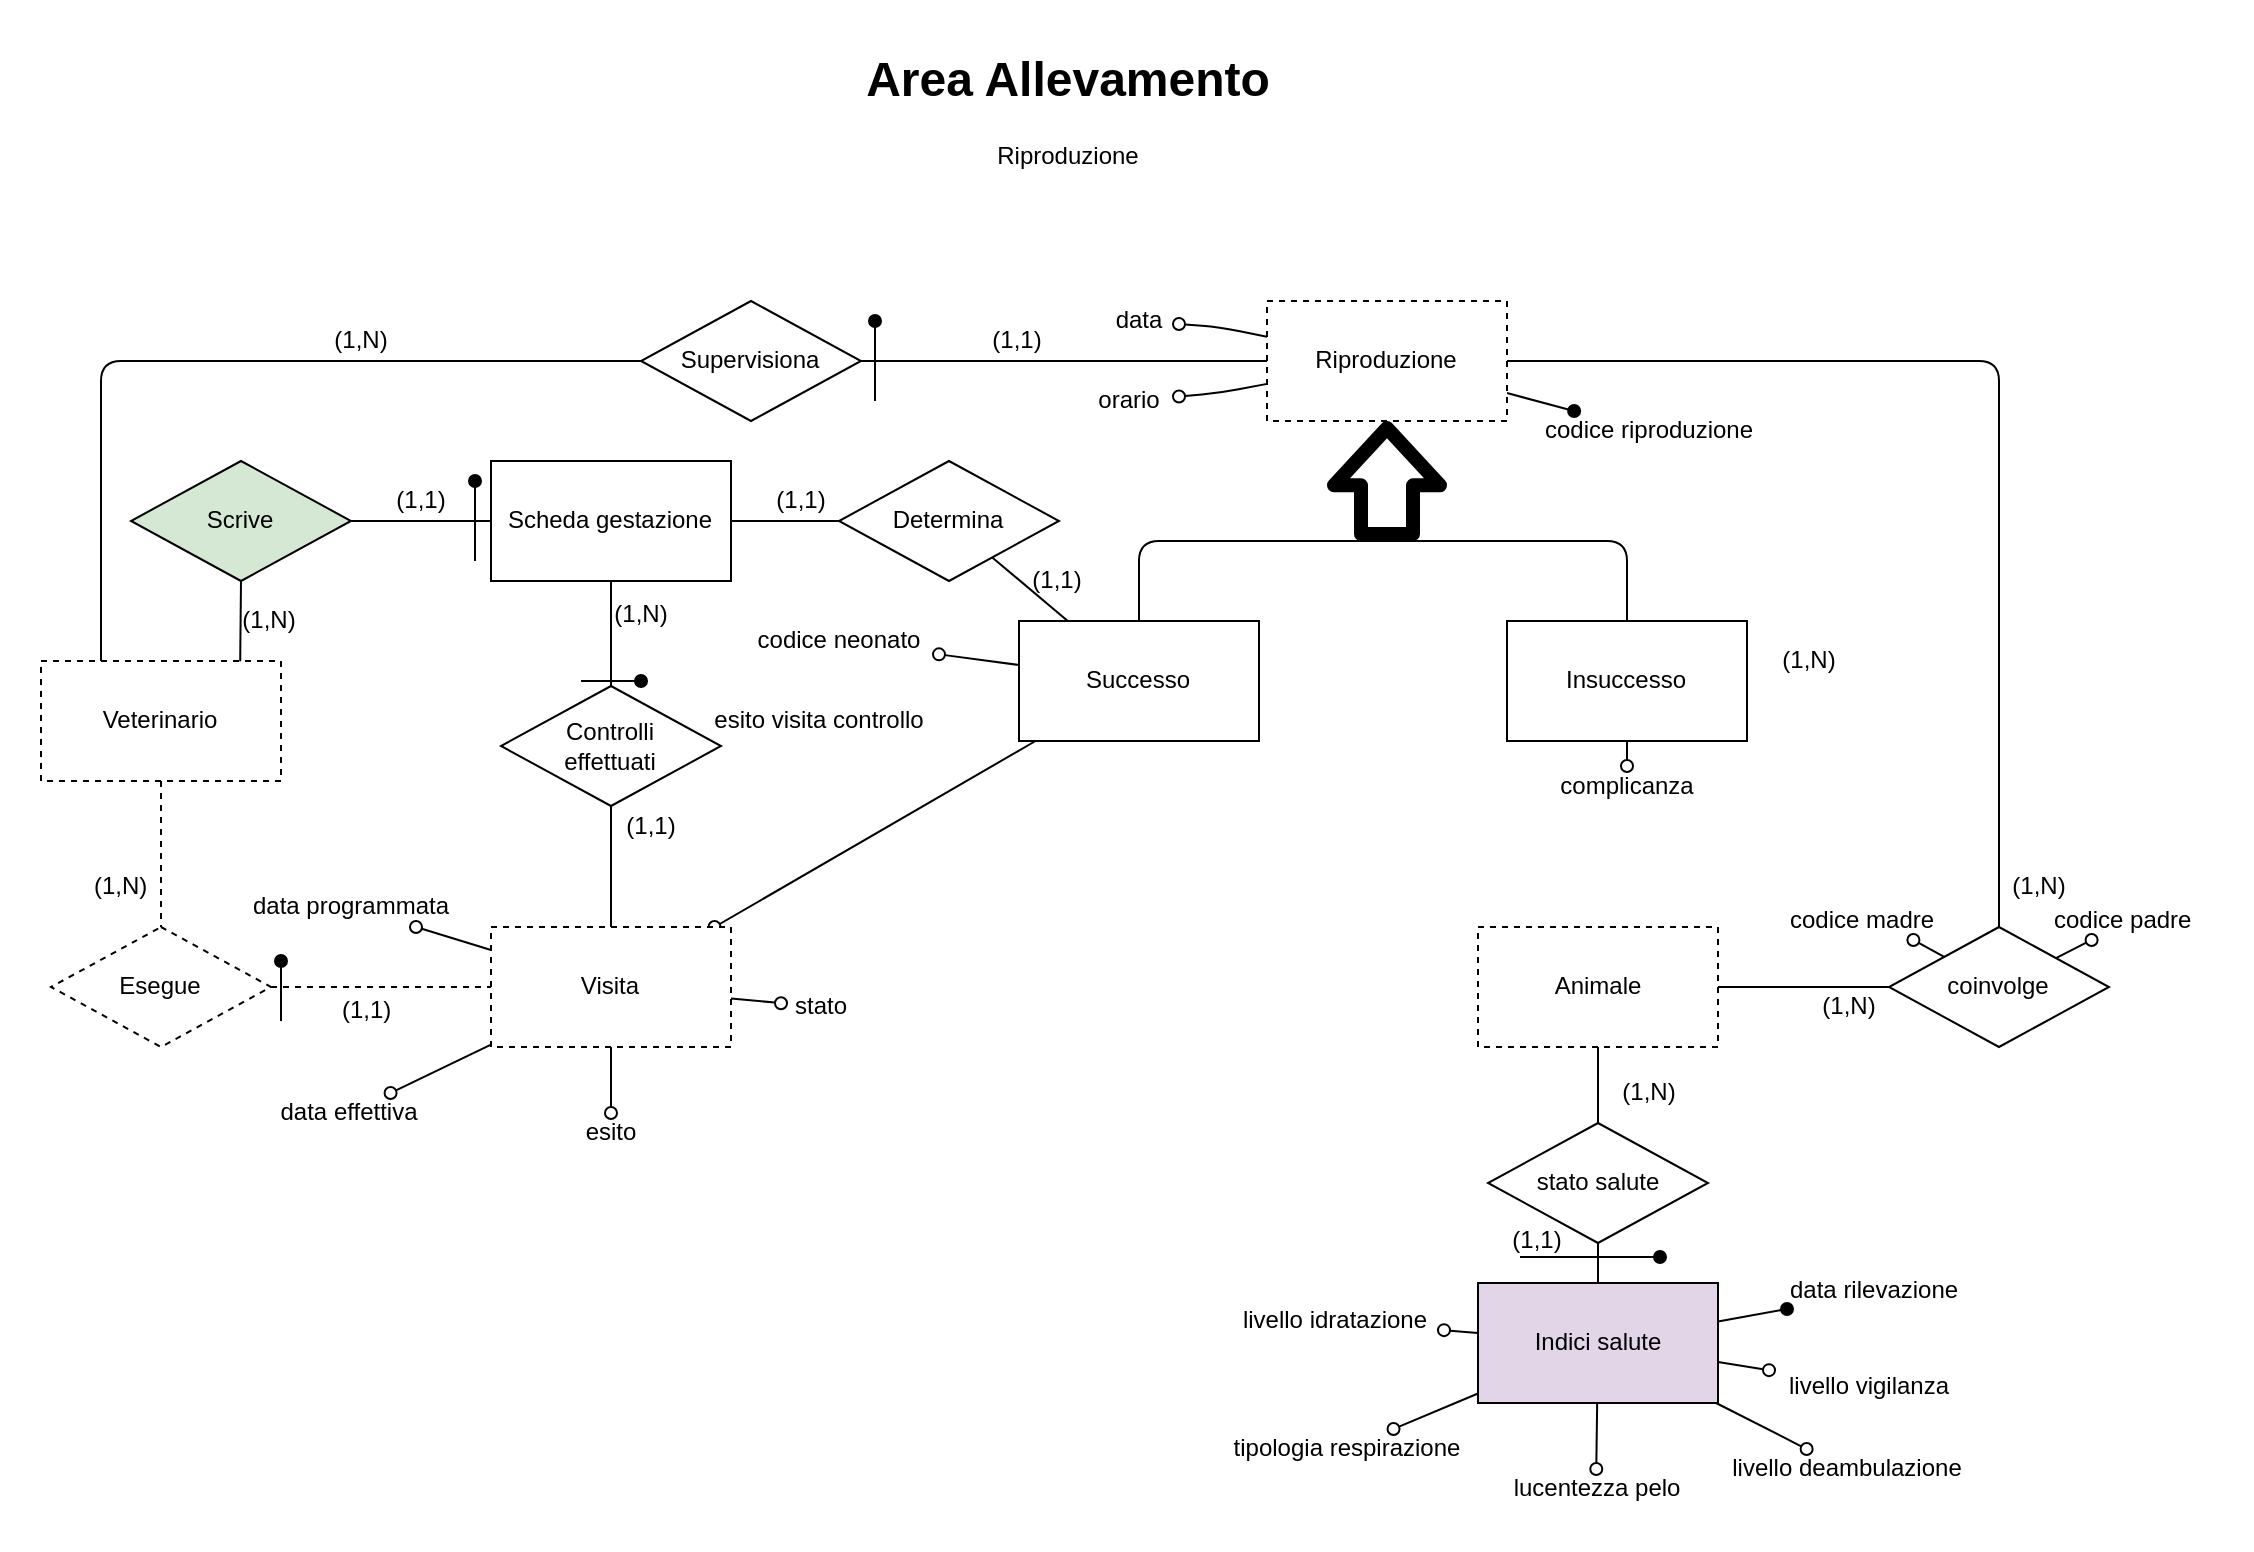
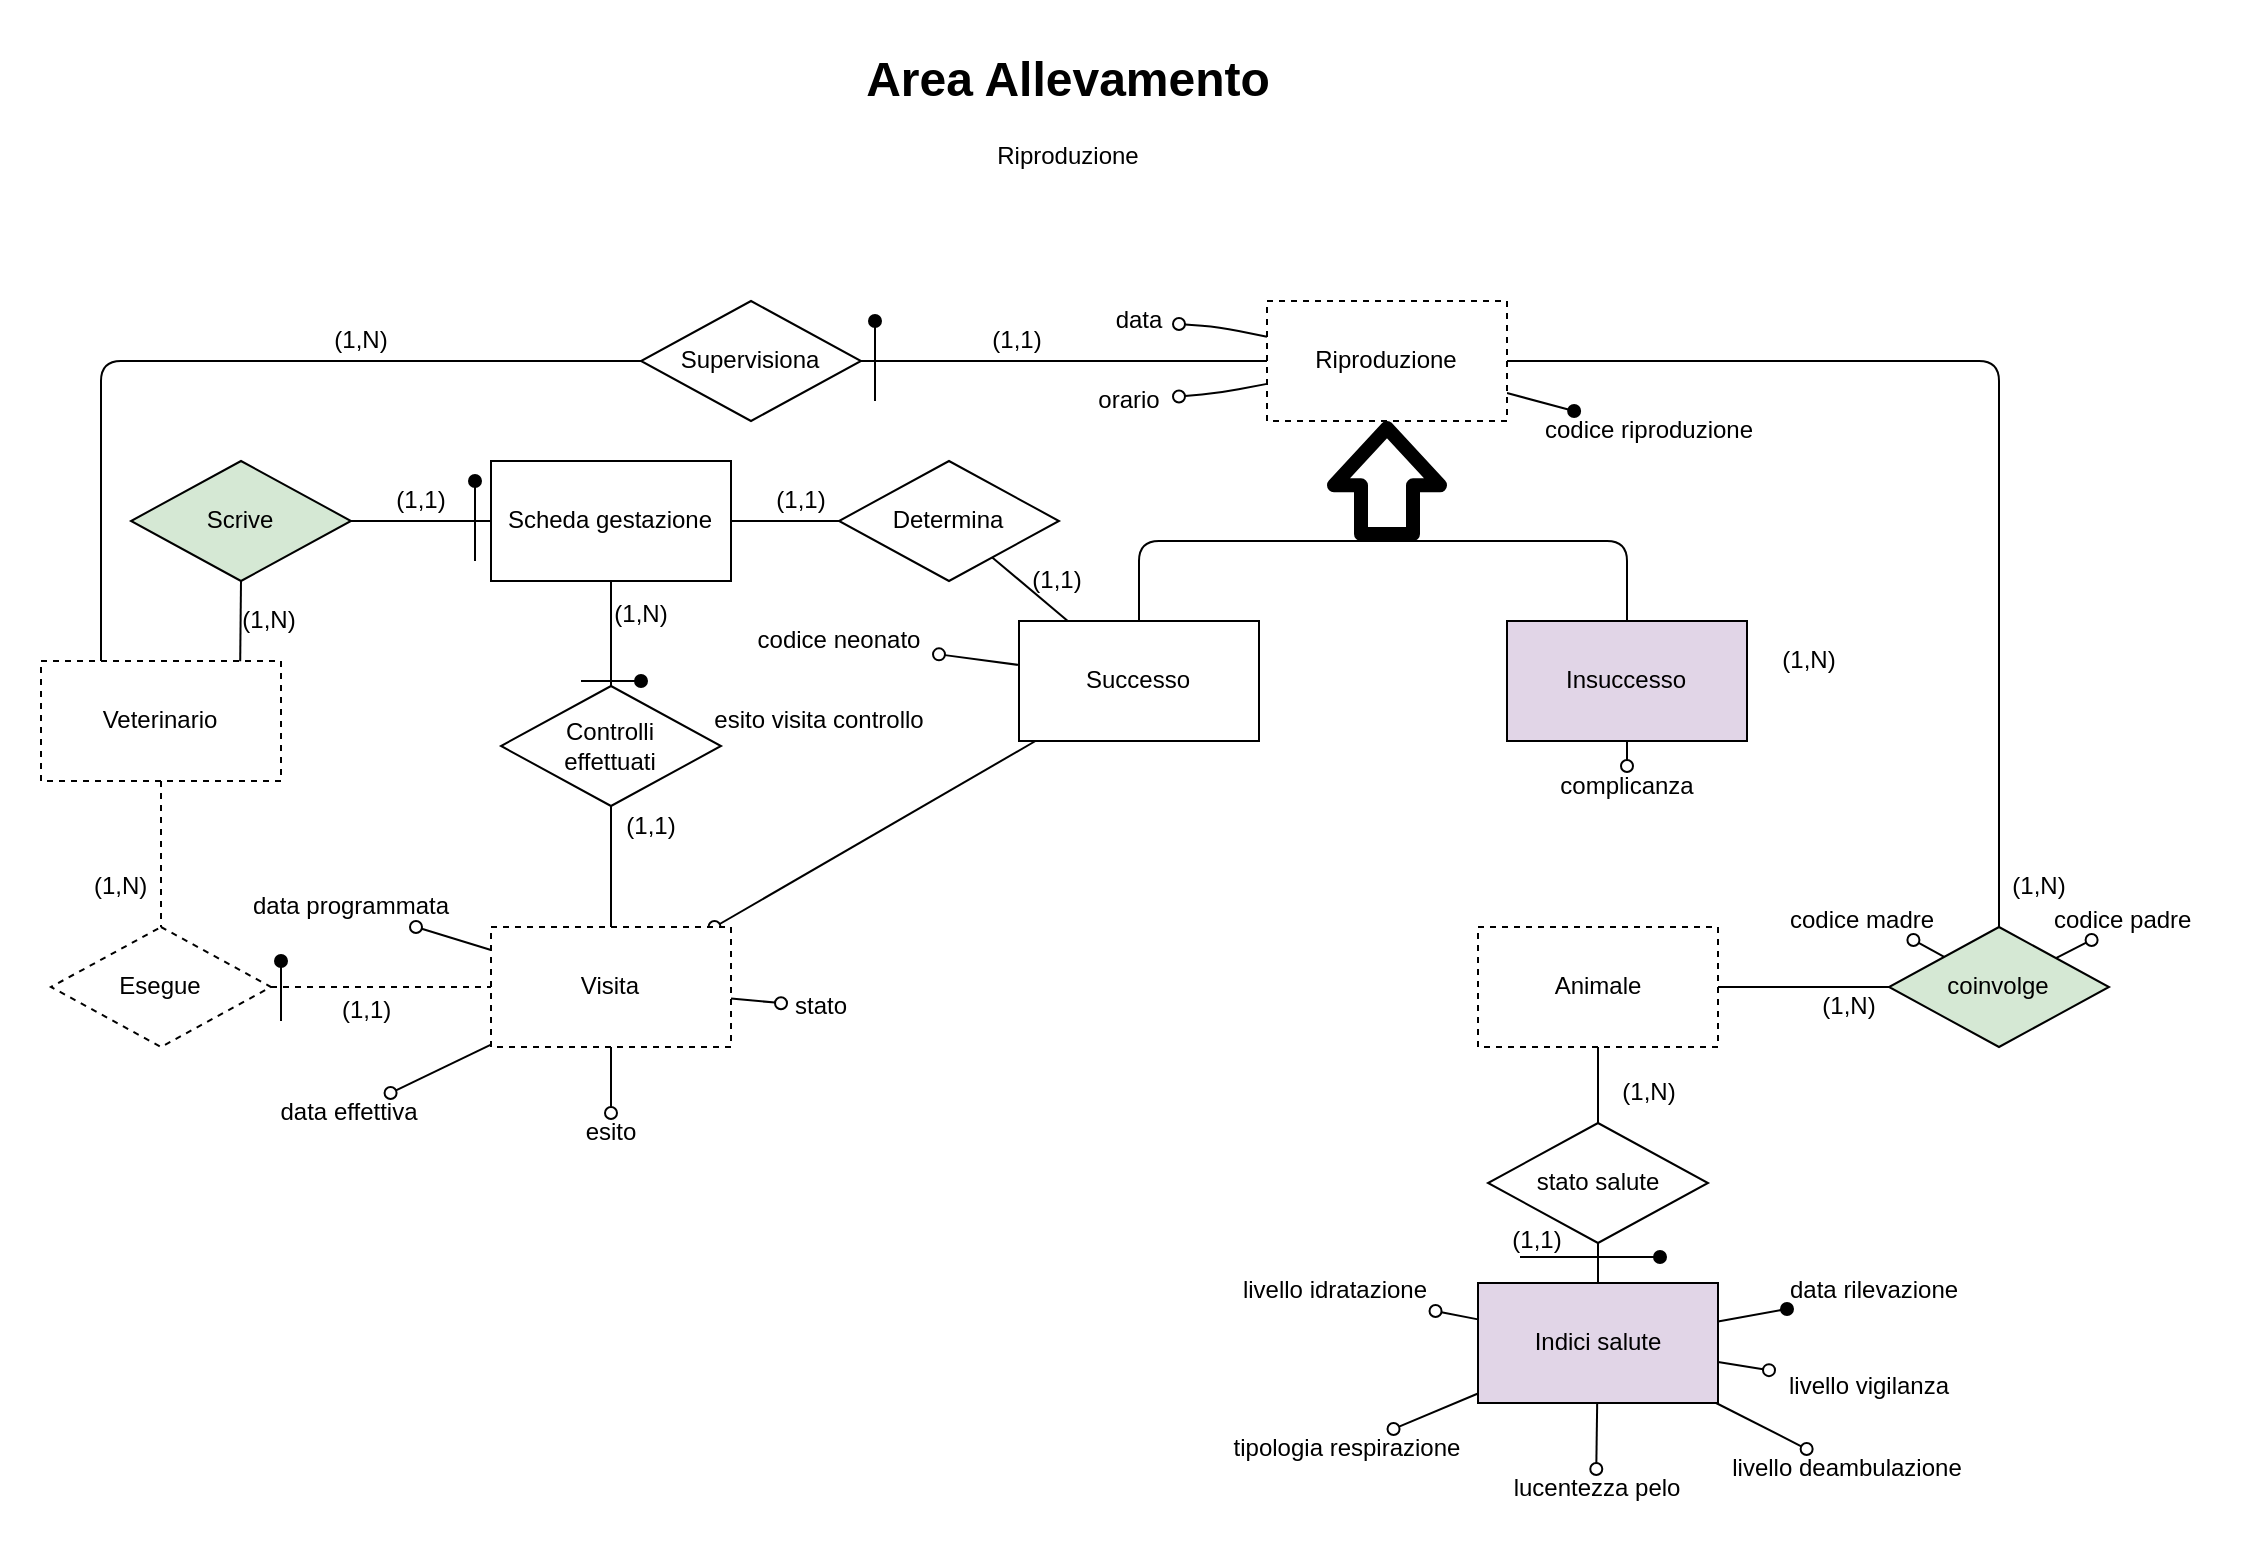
node "Insuccesso": fillcolor #ffffff -> #e1d5e7
node "coinvolge": fillcolor #ffffff -> #d5e8d4
node "livello idratazione": moved (1334, 1321) -> (1334, 1291)
